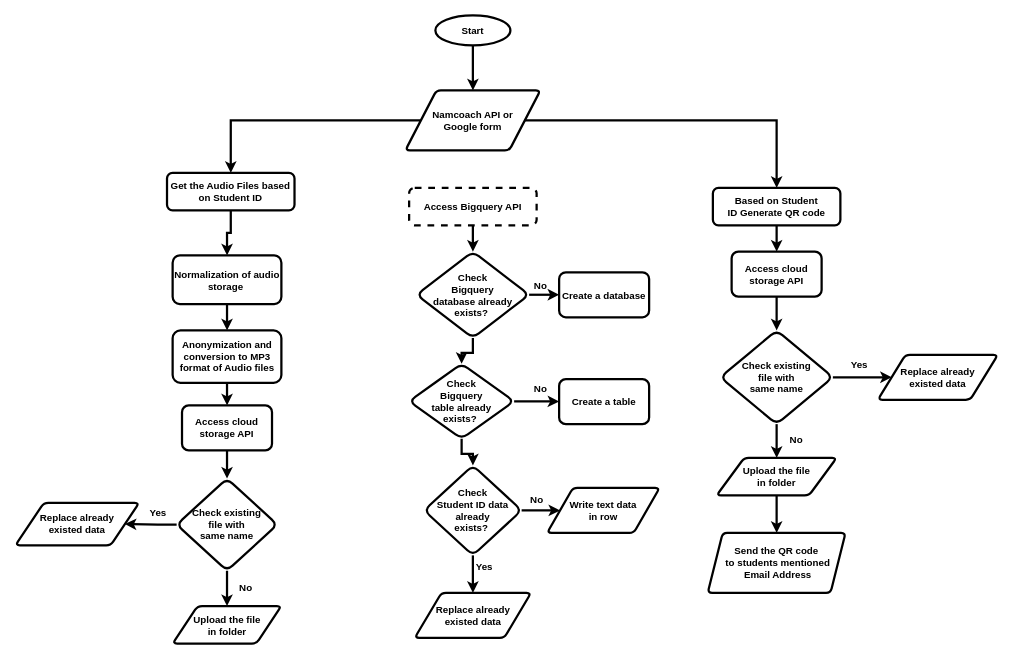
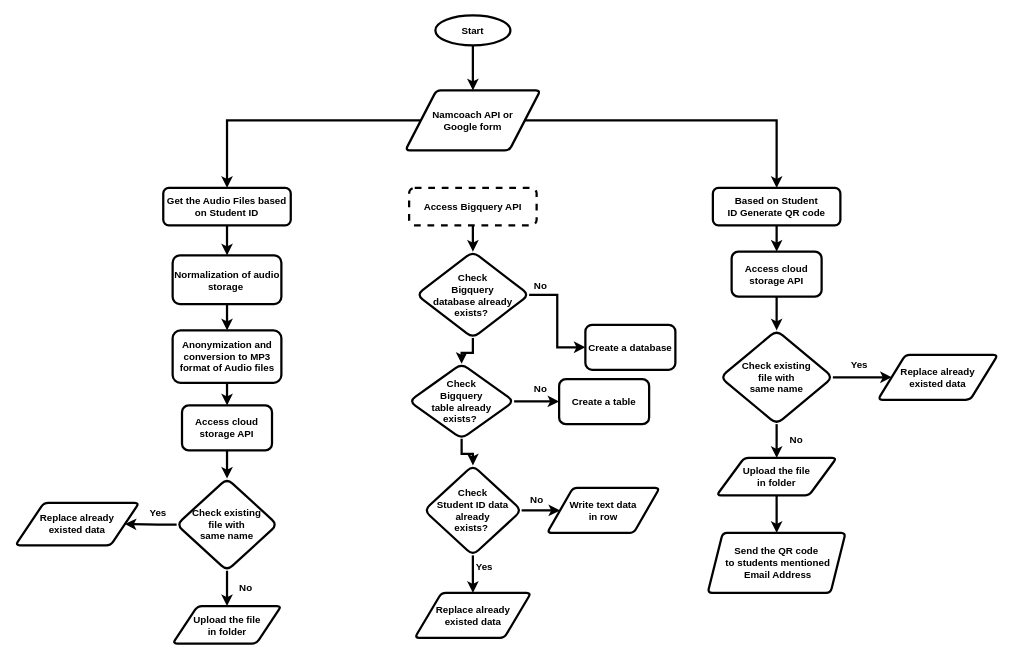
node "Get the Audio Files based on Student ID": moved (231, 192) -> (227, 207)
node "Create a database": moved (604, 295) -> (630, 347)
